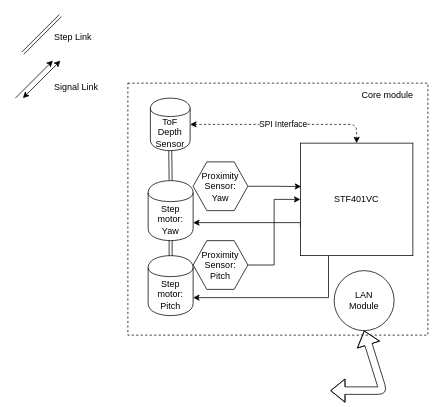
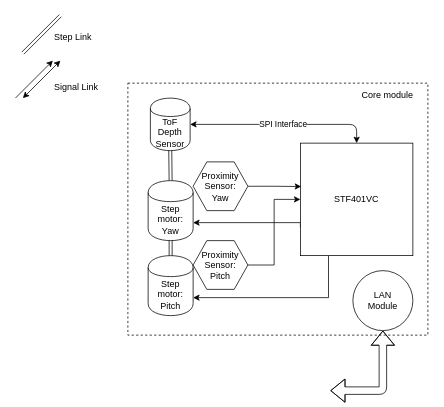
edge "ToF Depth Sensor" -- "STF401VC": style dashed -> solid
node "LAN Module": moved (364, 300) -> (383, 300)
